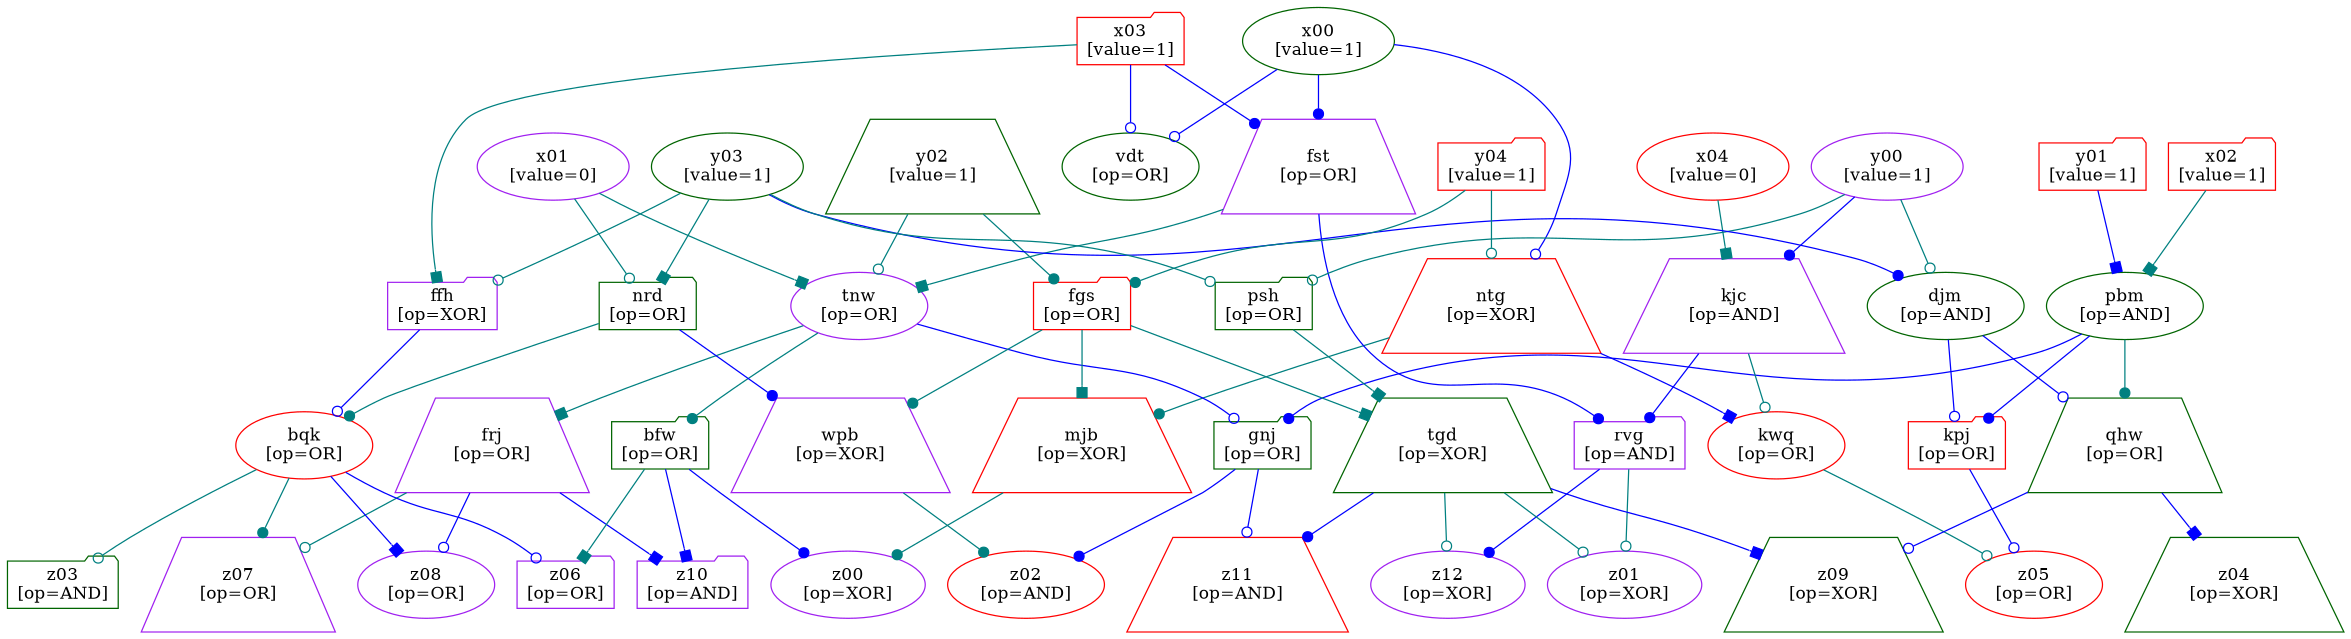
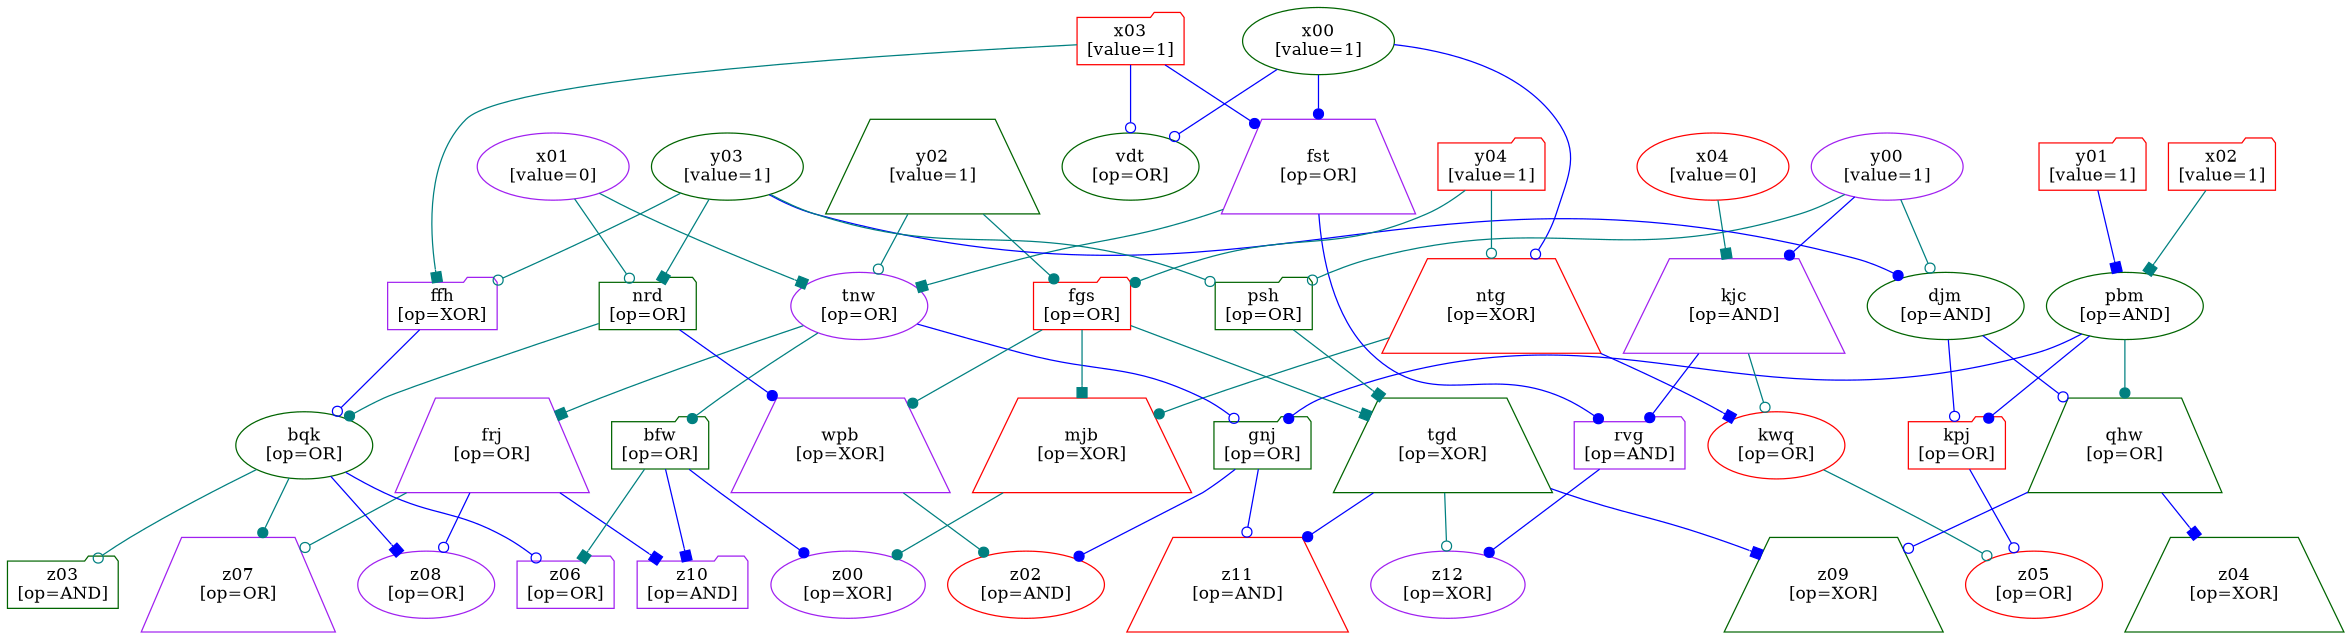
node "bqk [op=OR]": color red -> darkgreen
node "z01 [op=XOR]": removed
